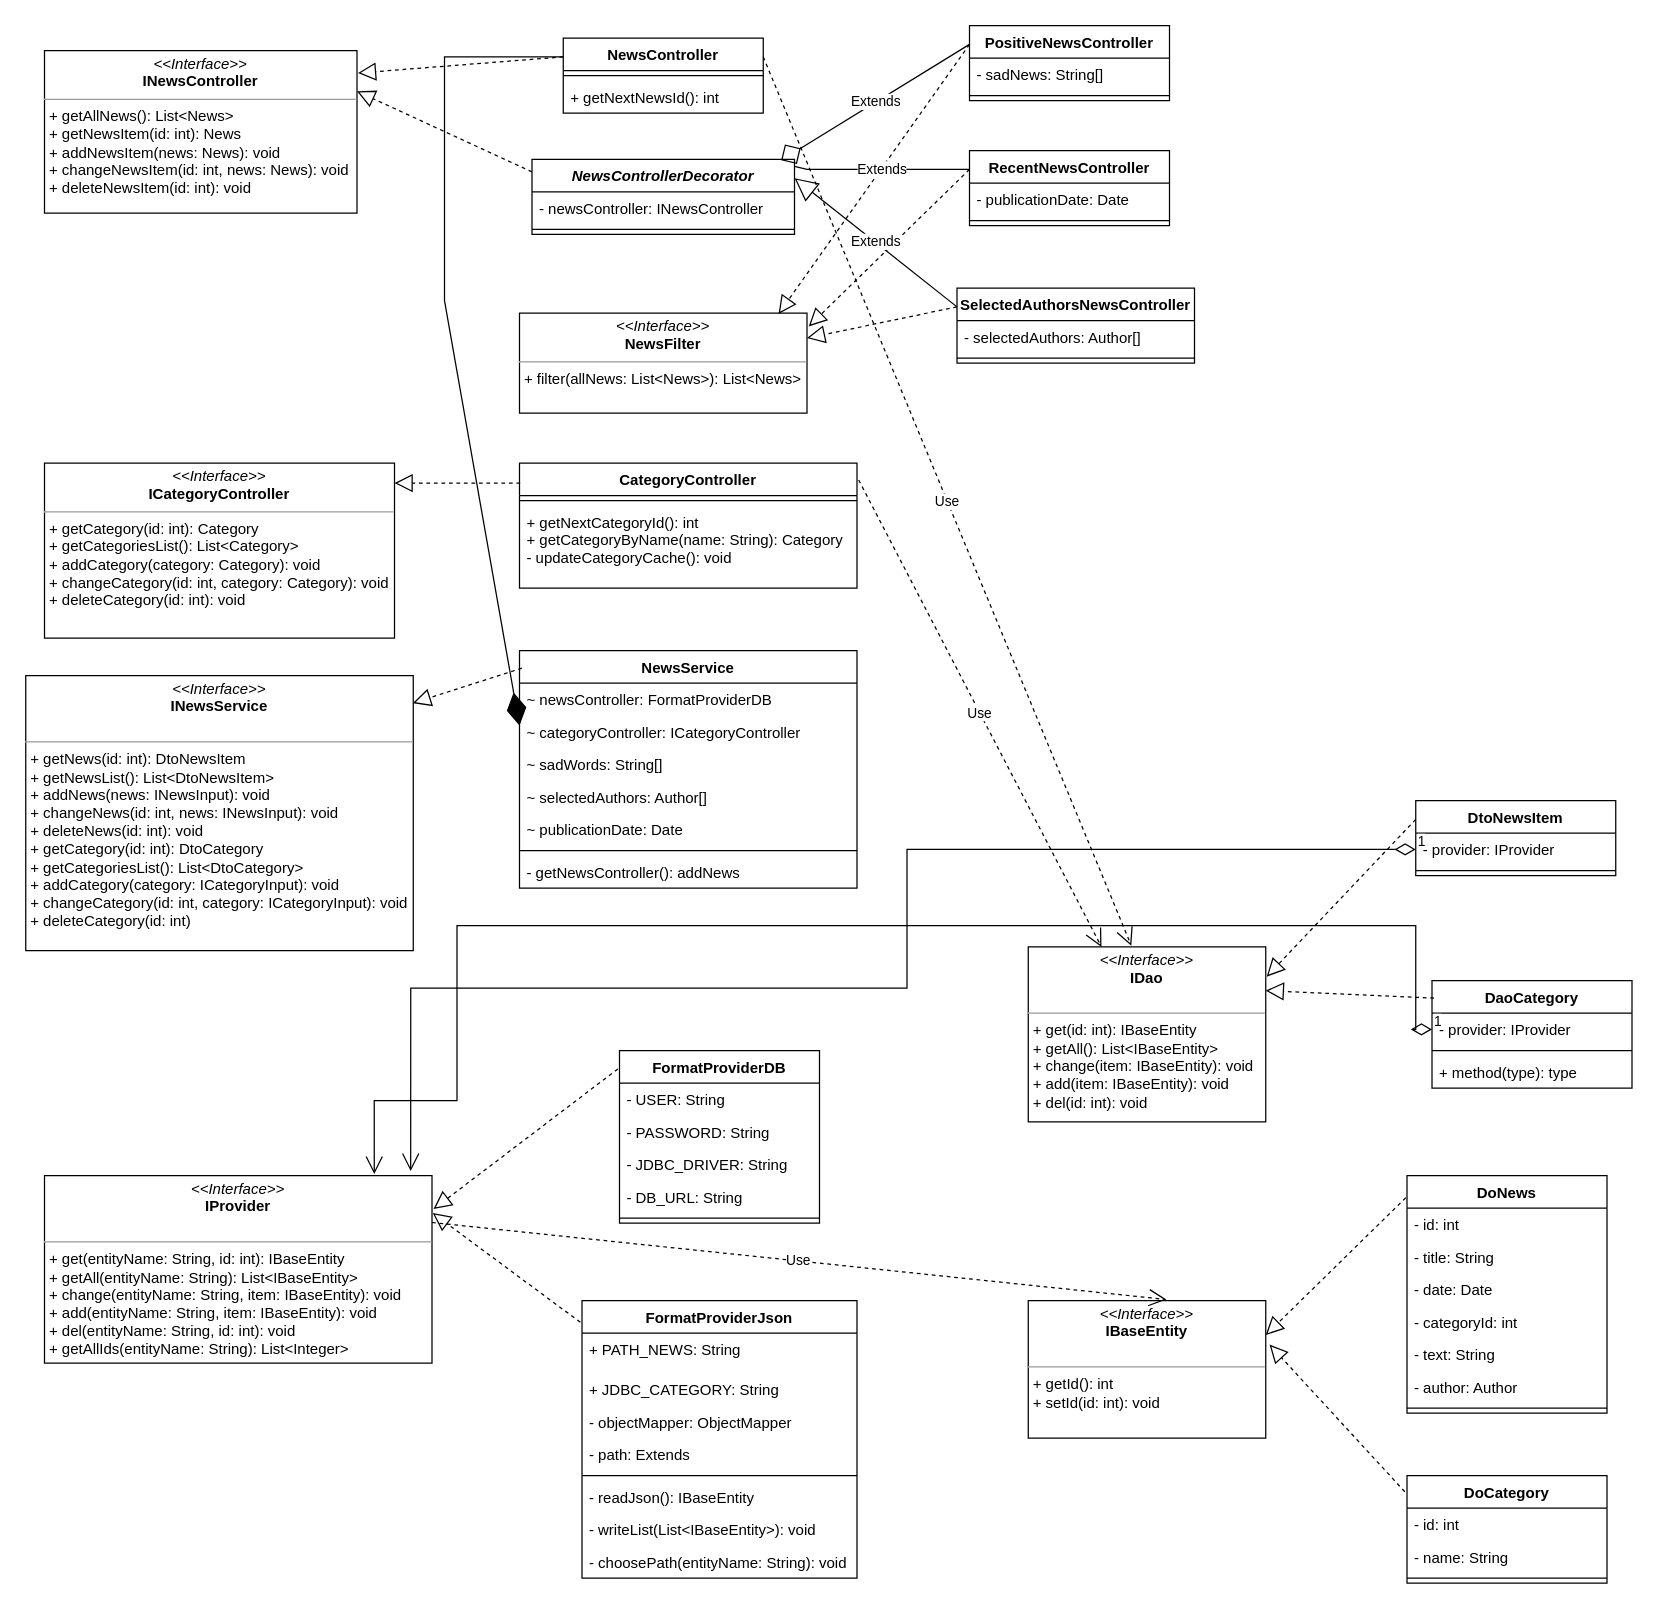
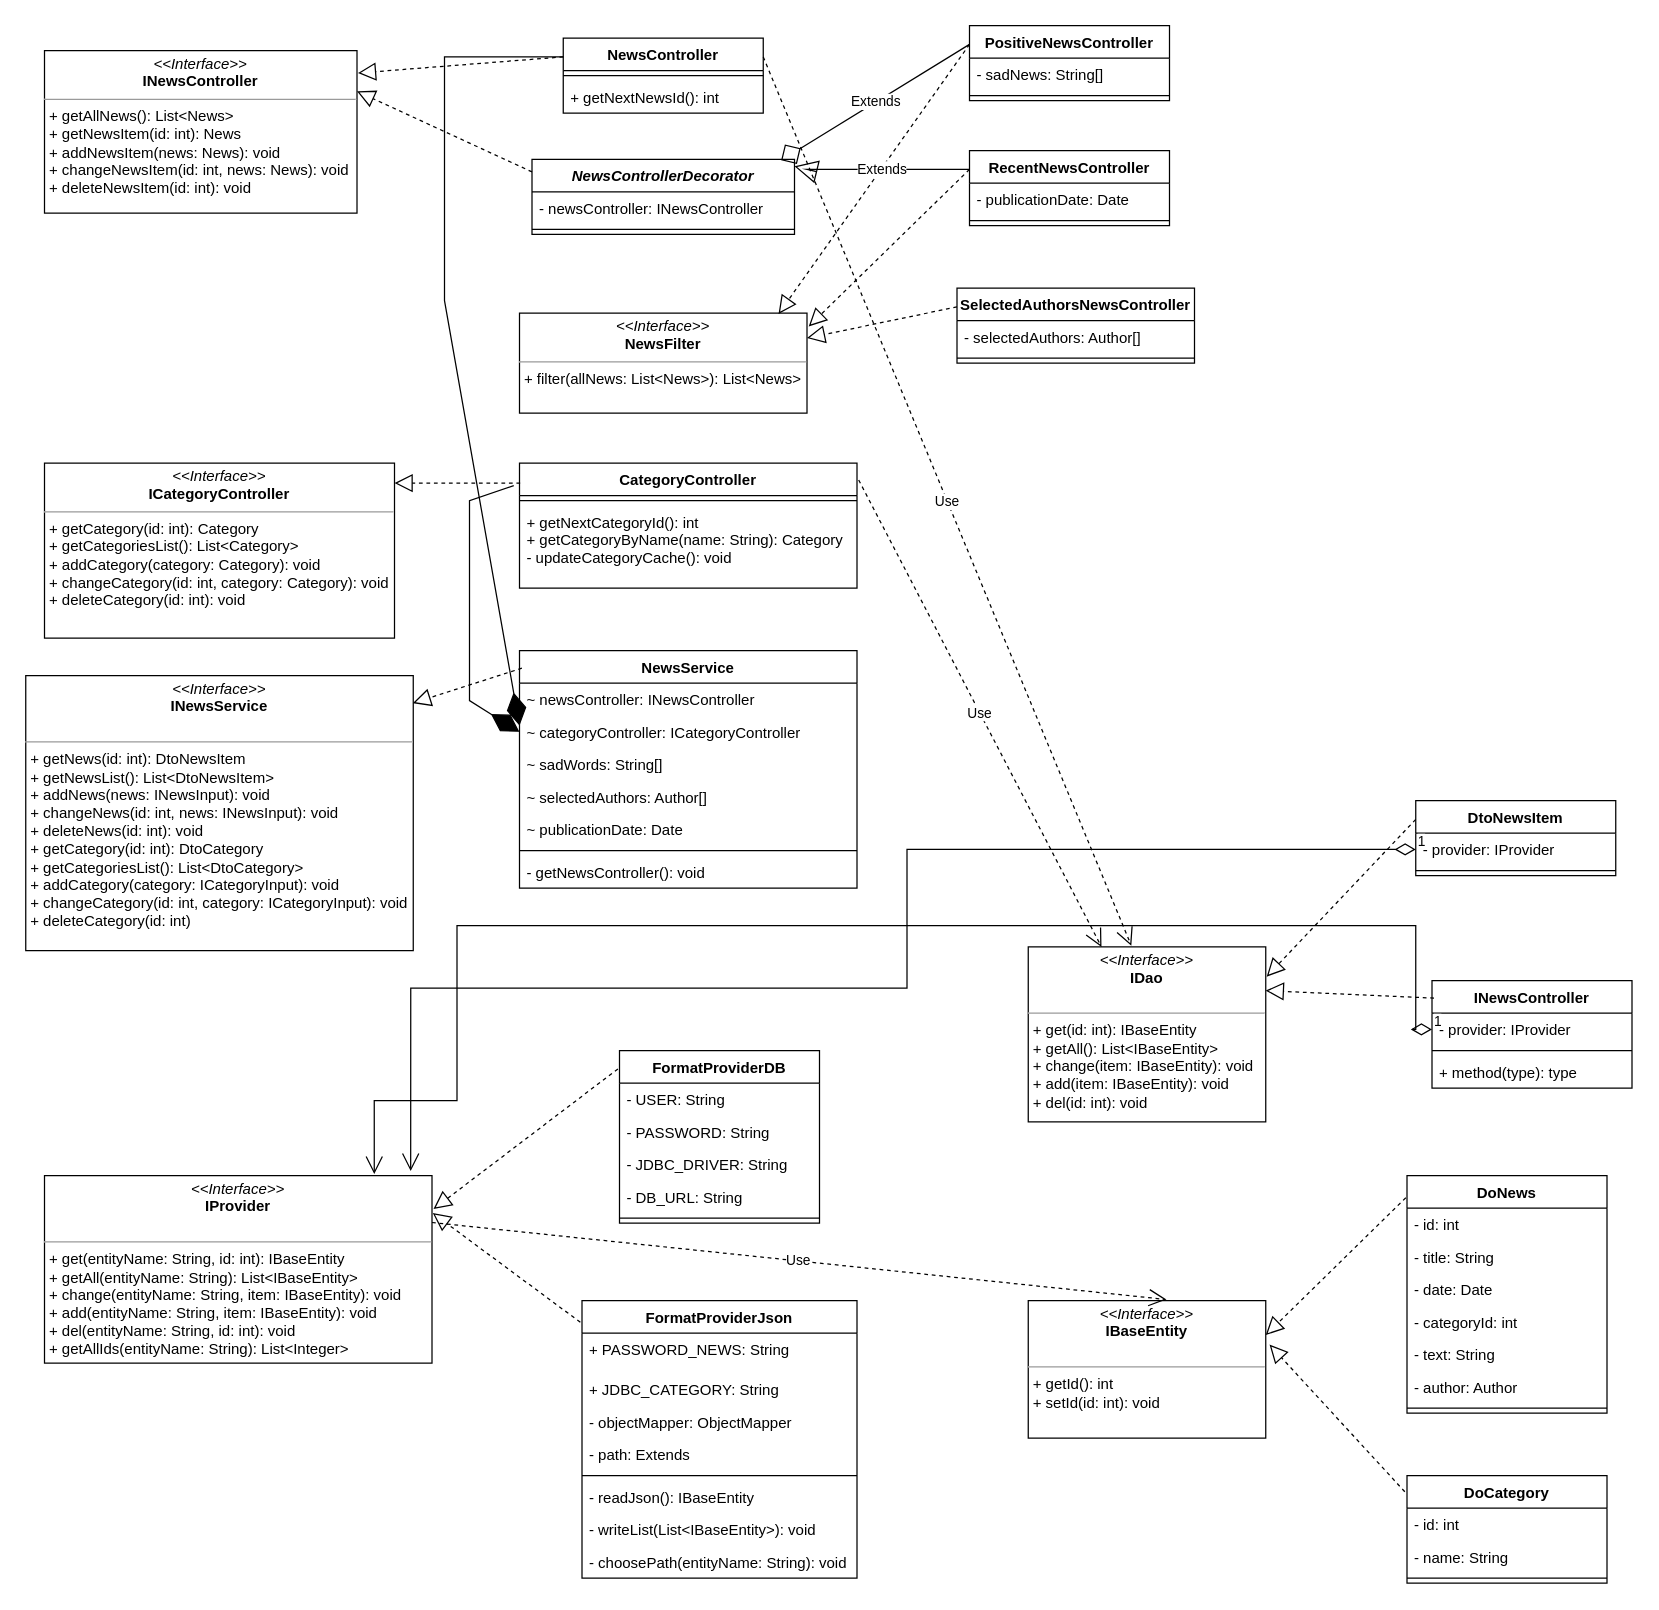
edge "RecentNewsController" -- "NewsControllerDecorator": arrowhead none -> block
edge "SelectedAuthorsNewsController" -> "NewsControllerDecorator": removed, label "Extends"
edge "CategoryController" -> "~ categoryController: ICategoryController": added
node "~ newsController: FormatProviderDB": label "~ newsController: FormatProviderDB" -> "~ newsController: INewsController"
node "- getNewsController(): addNews": label "- getNewsController(): addNews" -> "- getNewsController(): void"
node "DaoCategory": label "DaoCategory" -> "INewsController"
node "+ PATH_NEWS: String": label "+ PATH_NEWS: String" -> "+ PASSWORD_NEWS: String"
